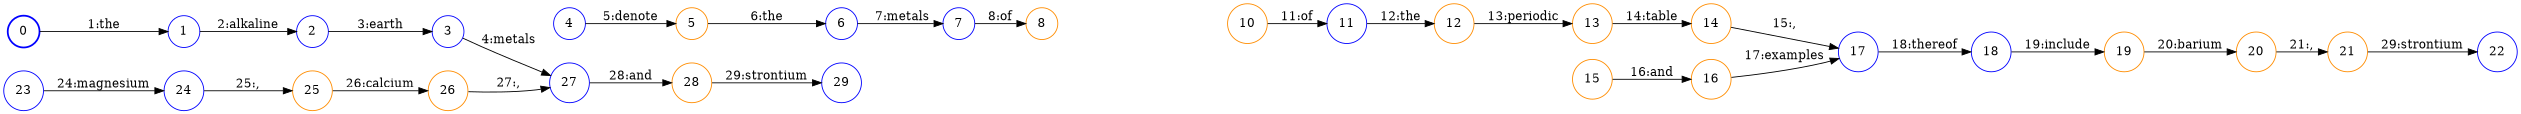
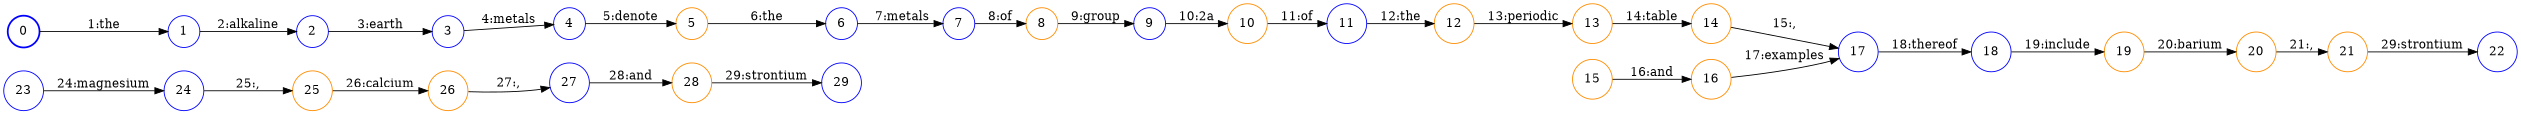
node "9": added
edge "3" -> "27": now "3" -> "4"
